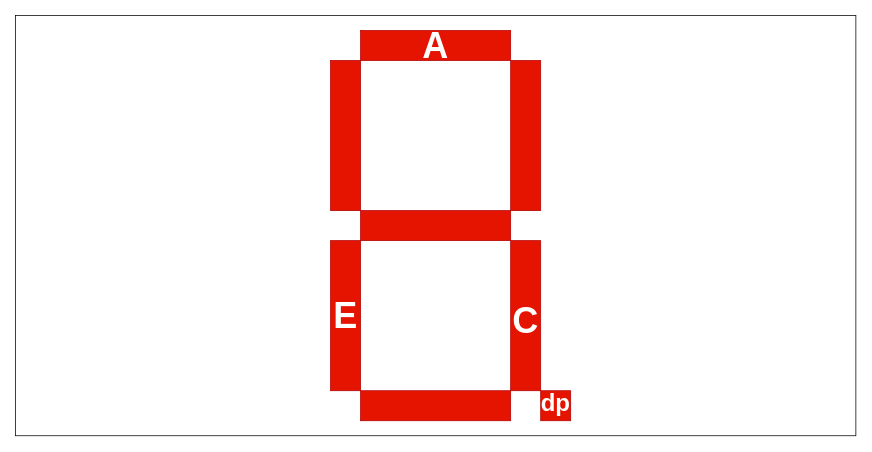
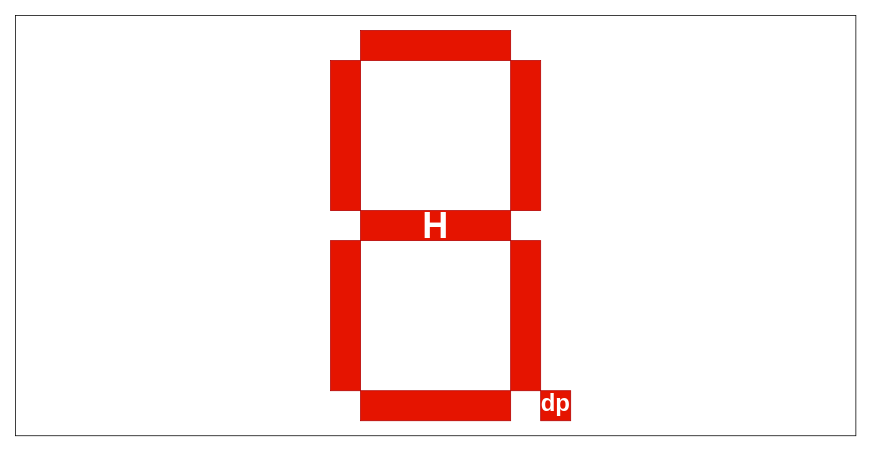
node "A": removed
node "H": added
node "E": removed
node "C": removed
